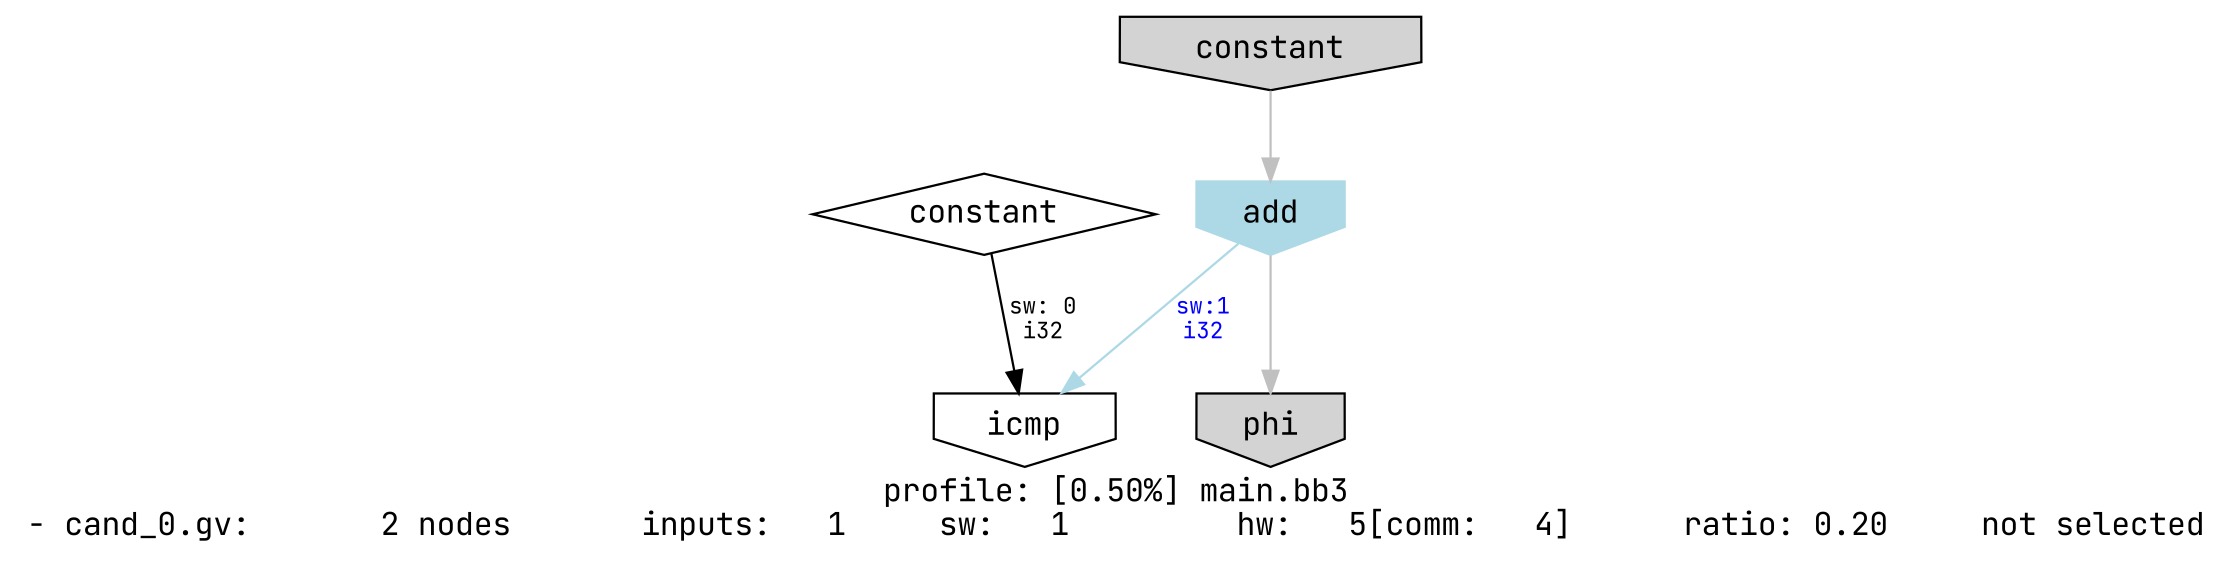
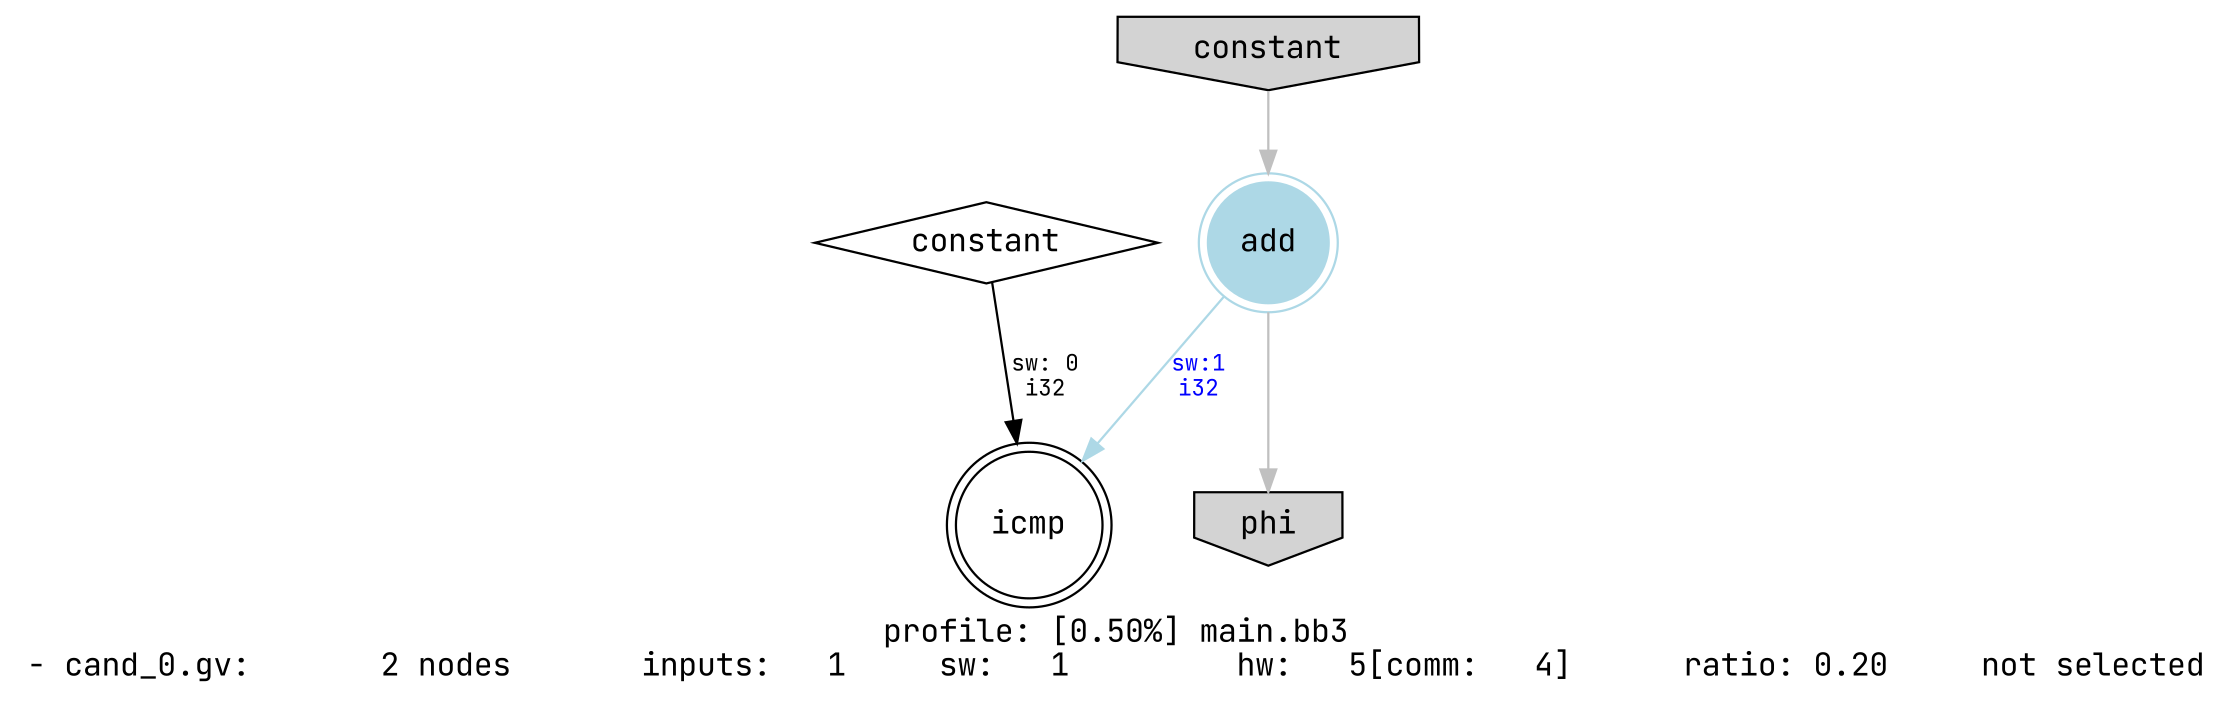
node "add": shape invhouse -> doublecircle
node "icmp": shape invhouse -> doublecircle
